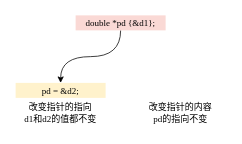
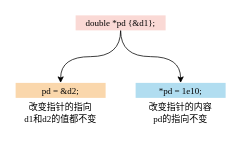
edge "double *pd {&d1};" -> "*pd = 1e10;": added
node "pd = &d2;": fillcolor #fff2cc -> #fad7ac
node "*pd = 1e10;": added
